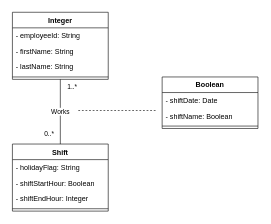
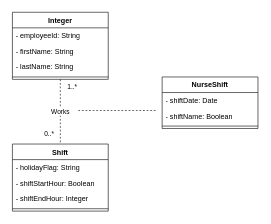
node "Boolean": label "Boolean" -> "NurseShift"
edge "Integer" -- "Shift": style solid -> dashed
